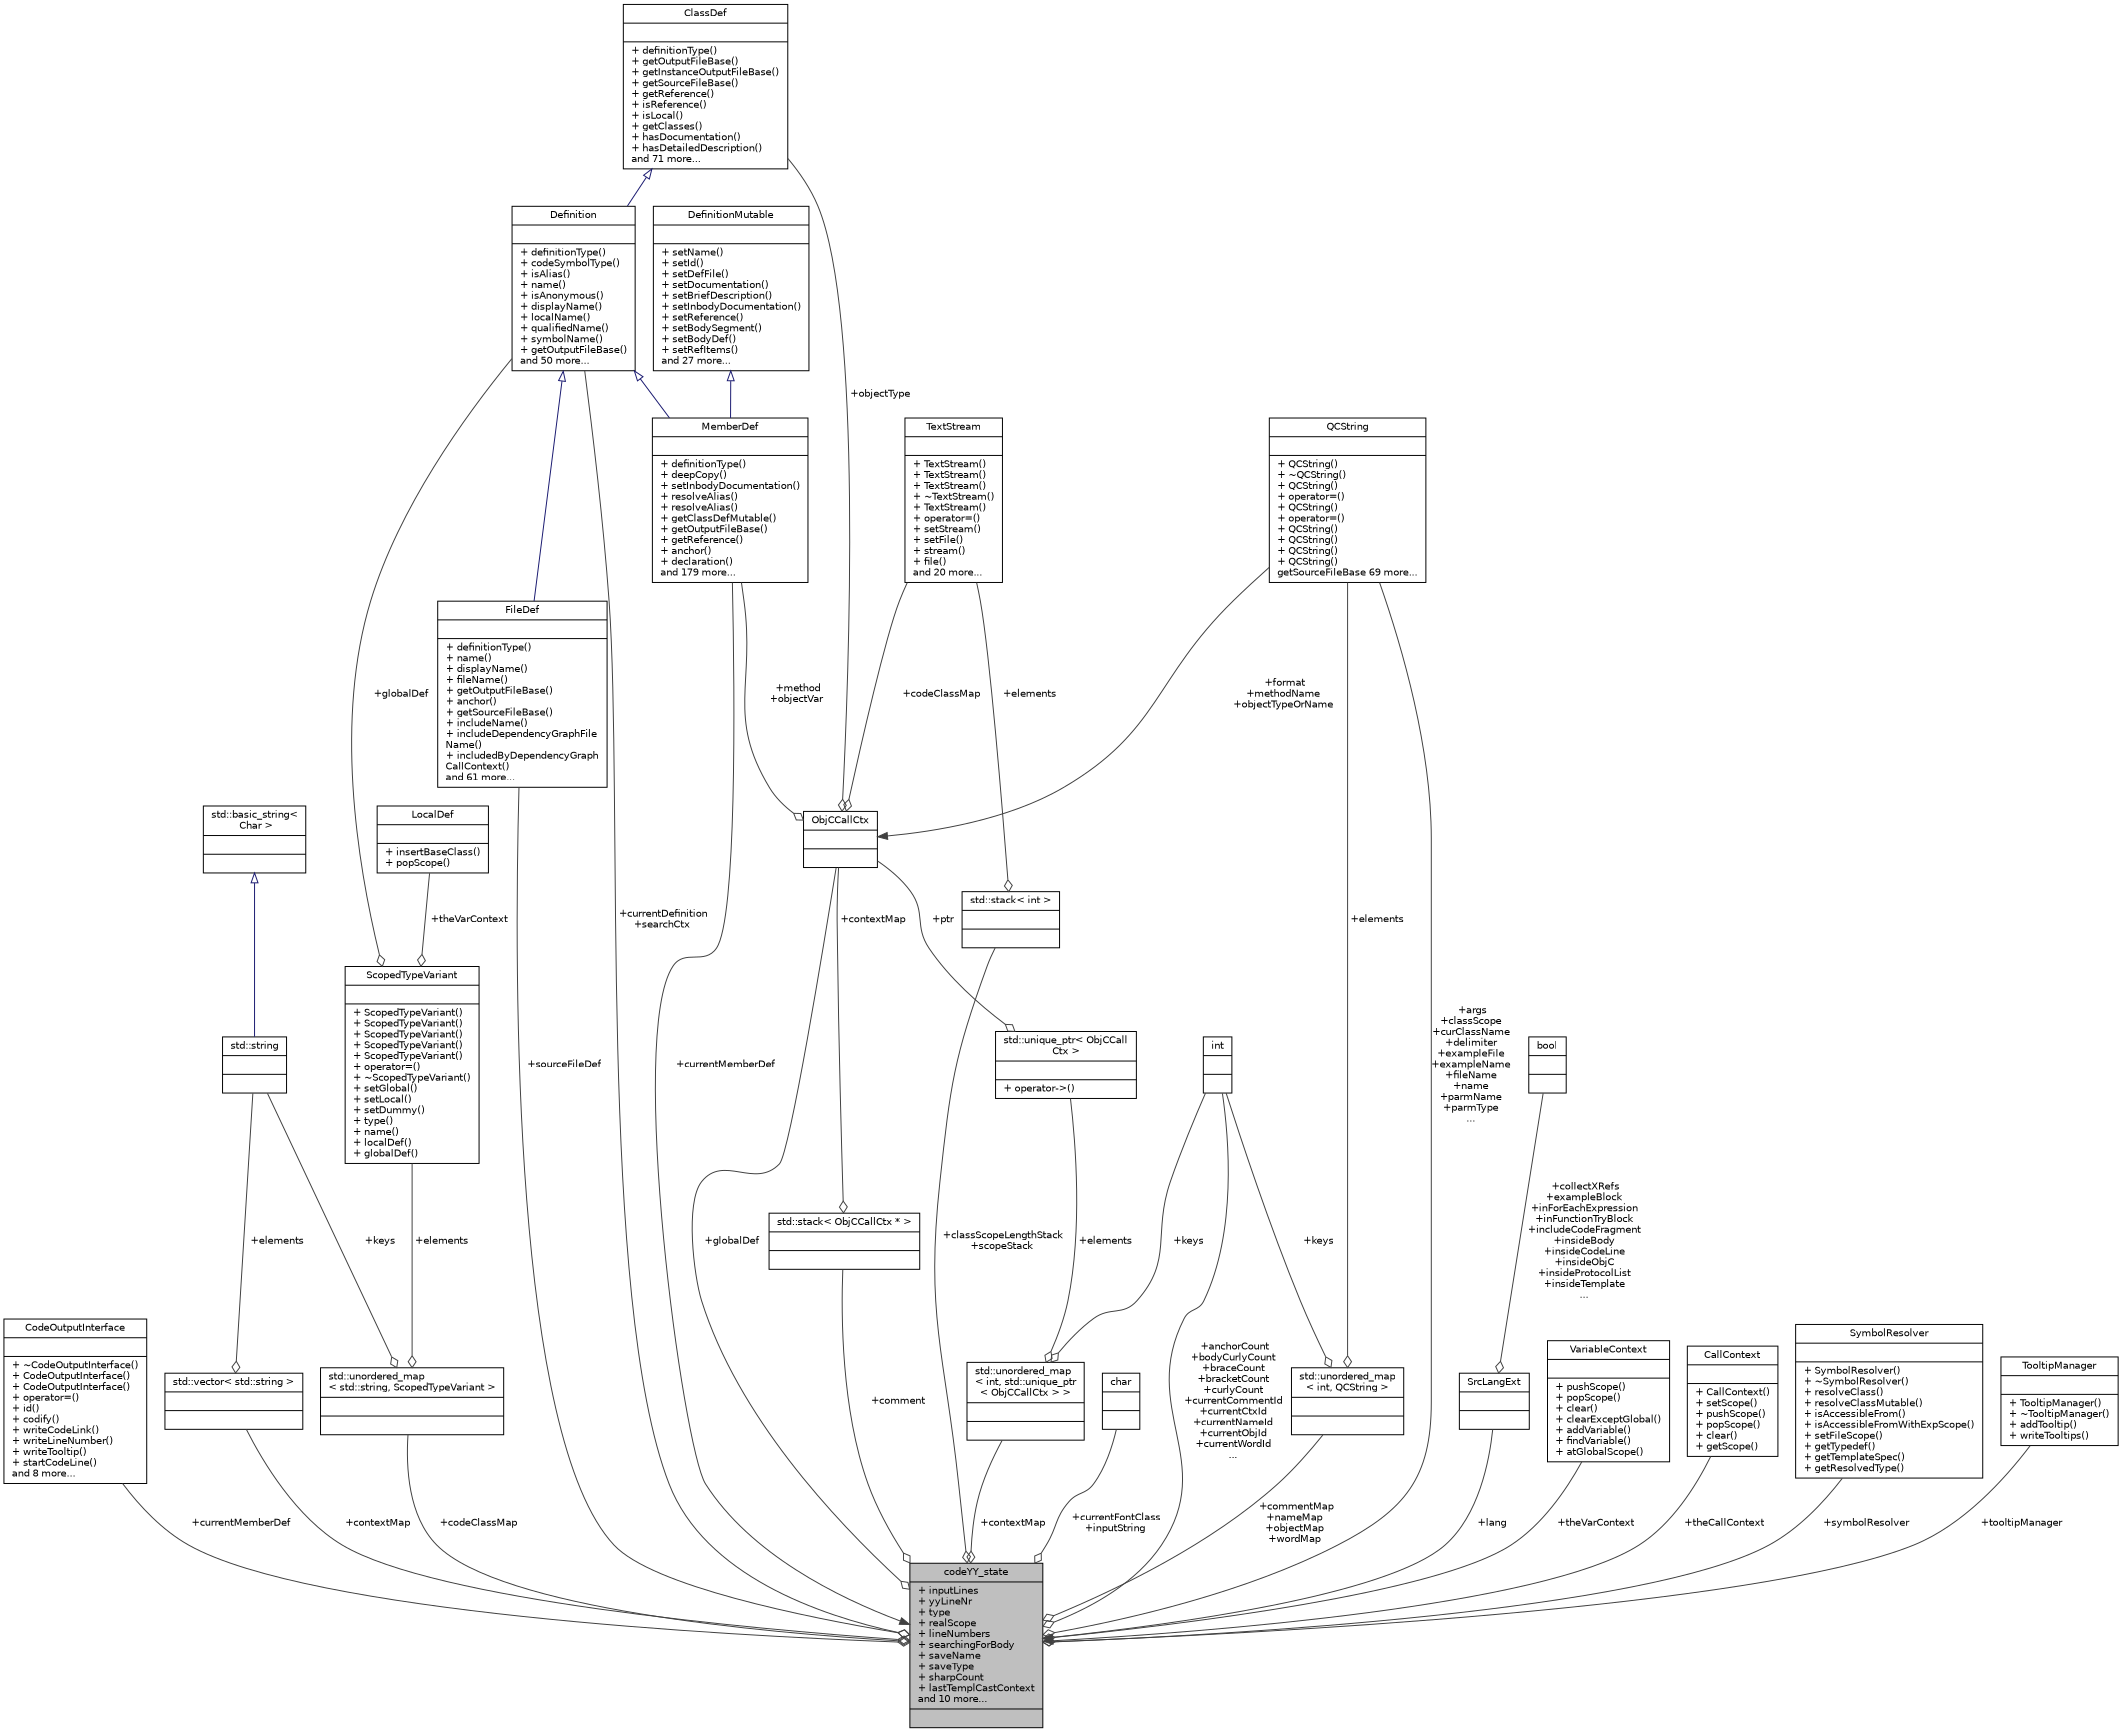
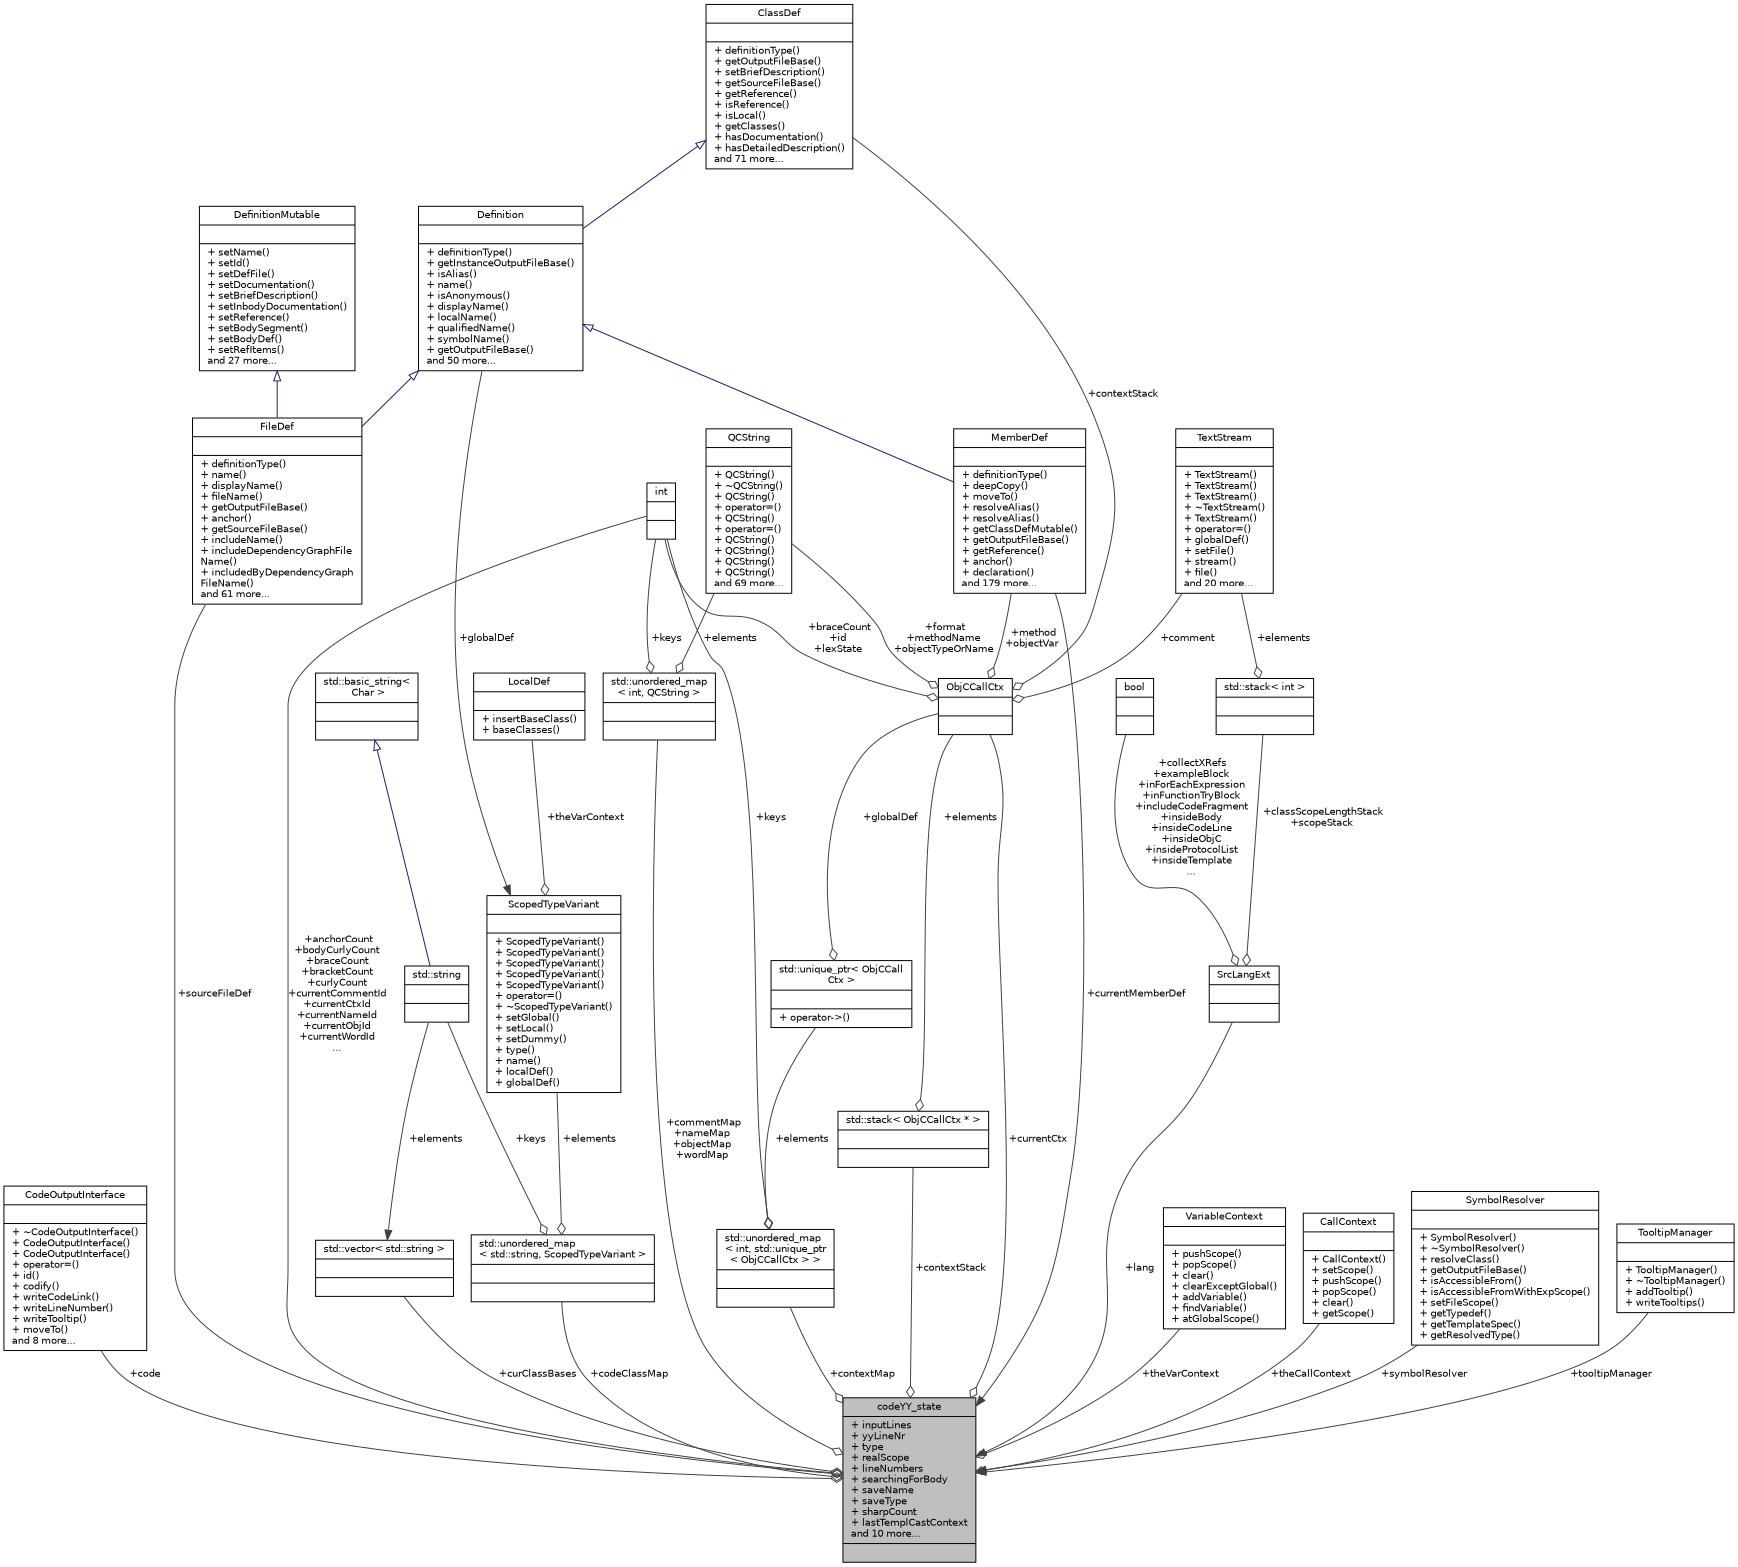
node "ClassDef": text "+ getInstanceOutputFileBase()" -> "+ setBriefDescription()"
node "Definition": text "+ codeSymbolType()" -> "+ getInstanceOutputFileBase()"
edge "ClassDef" -> "ObjCCallCtx": label " +objectType" -> " +contextStack"
edge "MemberDef" -> "DefinitionMutable": now "FileDef" -> "DefinitionMutable"
node "MemberDef": text "+ setInbodyDocumentation()" -> "+ moveTo()"
node "TextStream": text "+ setStream()" -> "+ globalDef()"
node "QCString": text "getSourceFileBase 69 more..." -> "and 69 more..."
edge "int" -> "ObjCCallCtx": added, label "+braceCount +id +lexState"
edge "Definition" -> "ScopedTypeVariant": arrowhead odiamond -> normal
edge "TextStream" -> "ObjCCallCtx": label " +codeClassMap" -> " +comment"
edge "QCString" -> "ObjCCallCtx": arrowhead normal -> odiamond
node "FileDef": text "CallContext()" -> "FileName()"
node "LocalDef": text "+ popScope()" -> "+ baseClasses()"
edge "ObjCCallCtx" -> "std::stack< ObjCCallCtx * >": label " +contextMap" -> " +elements"
edge "ObjCCallCtx" -> "std::unique_ptr< ObjCCall": label " +ptr" -> " +globalDef"
edge "Definition" -> "codeYY_state": removed, label "+currentDefinition +searchCtx"
edge "std::string" -> "std::vector< std::string >": arrowhead odiamond -> normal
edge "QCString" -> "codeYY_state": removed, label "+args +classScope +curClassName +delimiter +exampleFile +exampleName +fileName +name +parmName +parmType ..."
edge "ObjCCallCtx" -> "codeYY_state": label " +globalDef" -> " +currentCtx"
edge "std::stack< int >" -> "codeYY_state": now "std::stack< int >" -> "SrcLangExt"
edge "std::stack< ObjCCallCtx * >" -> "codeYY_state": label " +comment" -> " +contextStack"
node "char": removed
node "SymbolResolver": text "+ resolveClassMutable()" -> "+ getOutputFileBase()"
node "CodeOutputInterface": text "+ startCodeLine()" -> "+ moveTo()"
edge "CodeOutputInterface" -> "codeYY_state": label " +currentMemberDef" -> " +code"
edge "std::vector< std::string >" -> "codeYY_state": label " +contextMap" -> " +curClassBases"
edge "CallContext" -> "codeYY_state": arrowhead normal -> odiamond
edge "TooltipManager" -> "codeYY_state": arrowhead odiamond -> normal
edge "SymbolResolver" -> "codeYY_state": arrowhead odiamond -> normal
